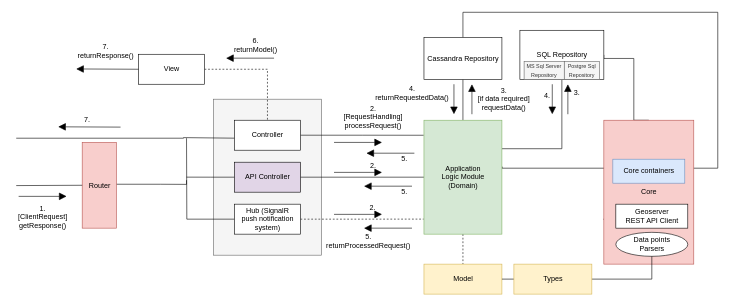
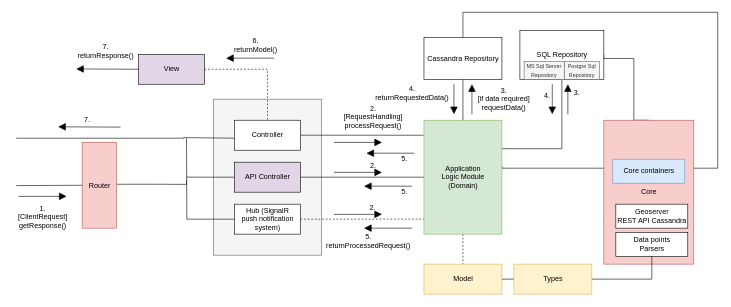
node "View": fillcolor #ffffff -> #e1d5e7
node "Geoserver REST API Client": label "Geoserver REST API Client" -> "Geoserver REST API Cassandra"
node "Data points Parsers": shape ellipse -> rectangle
